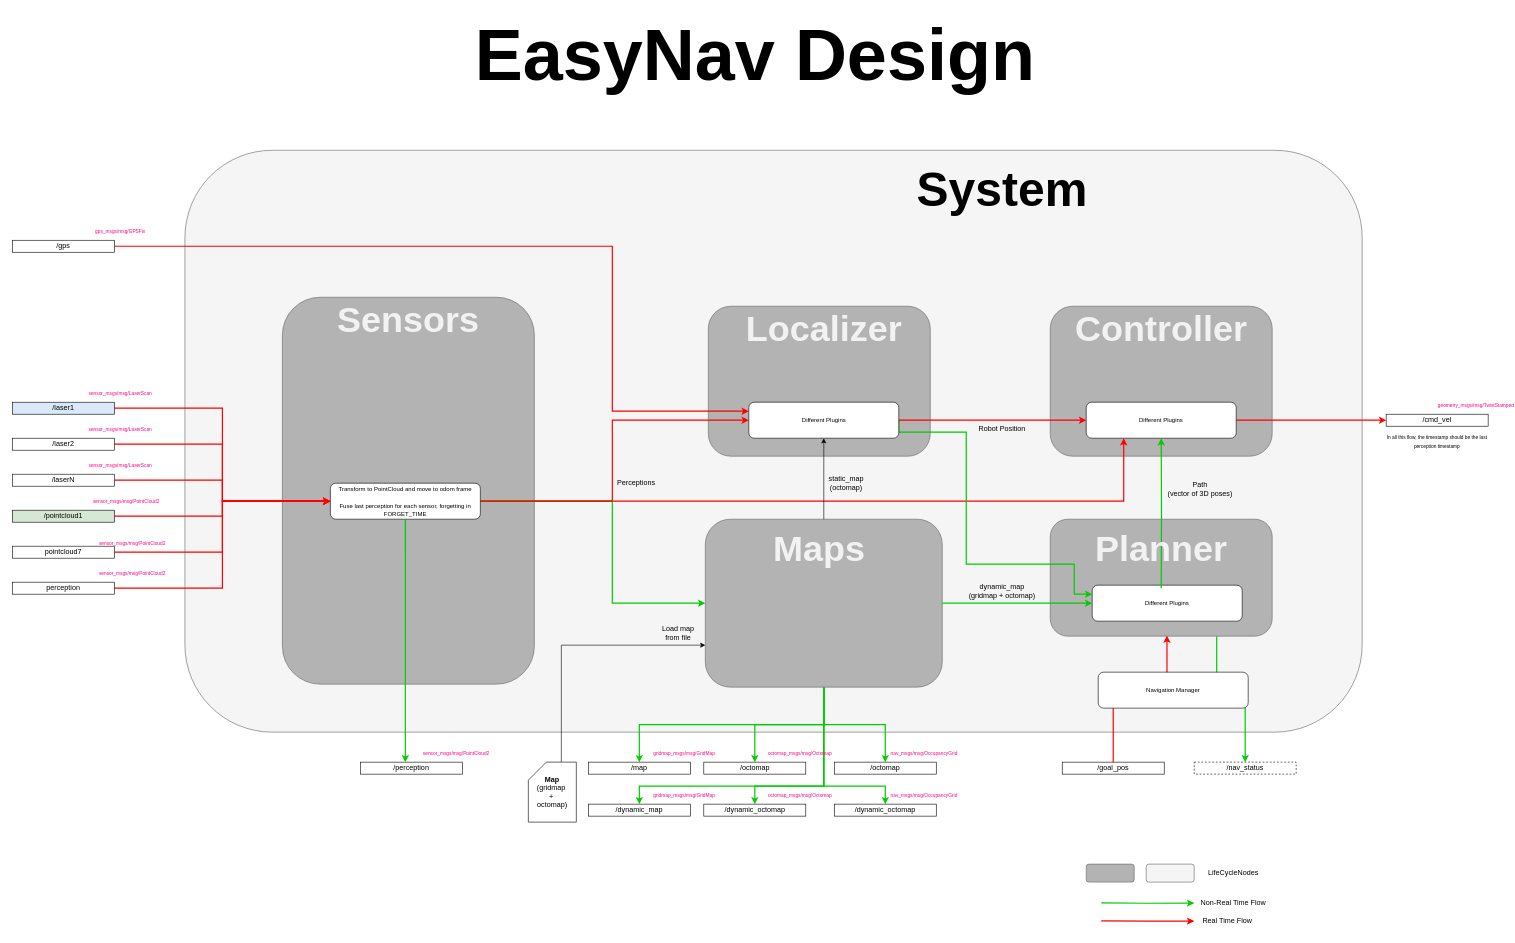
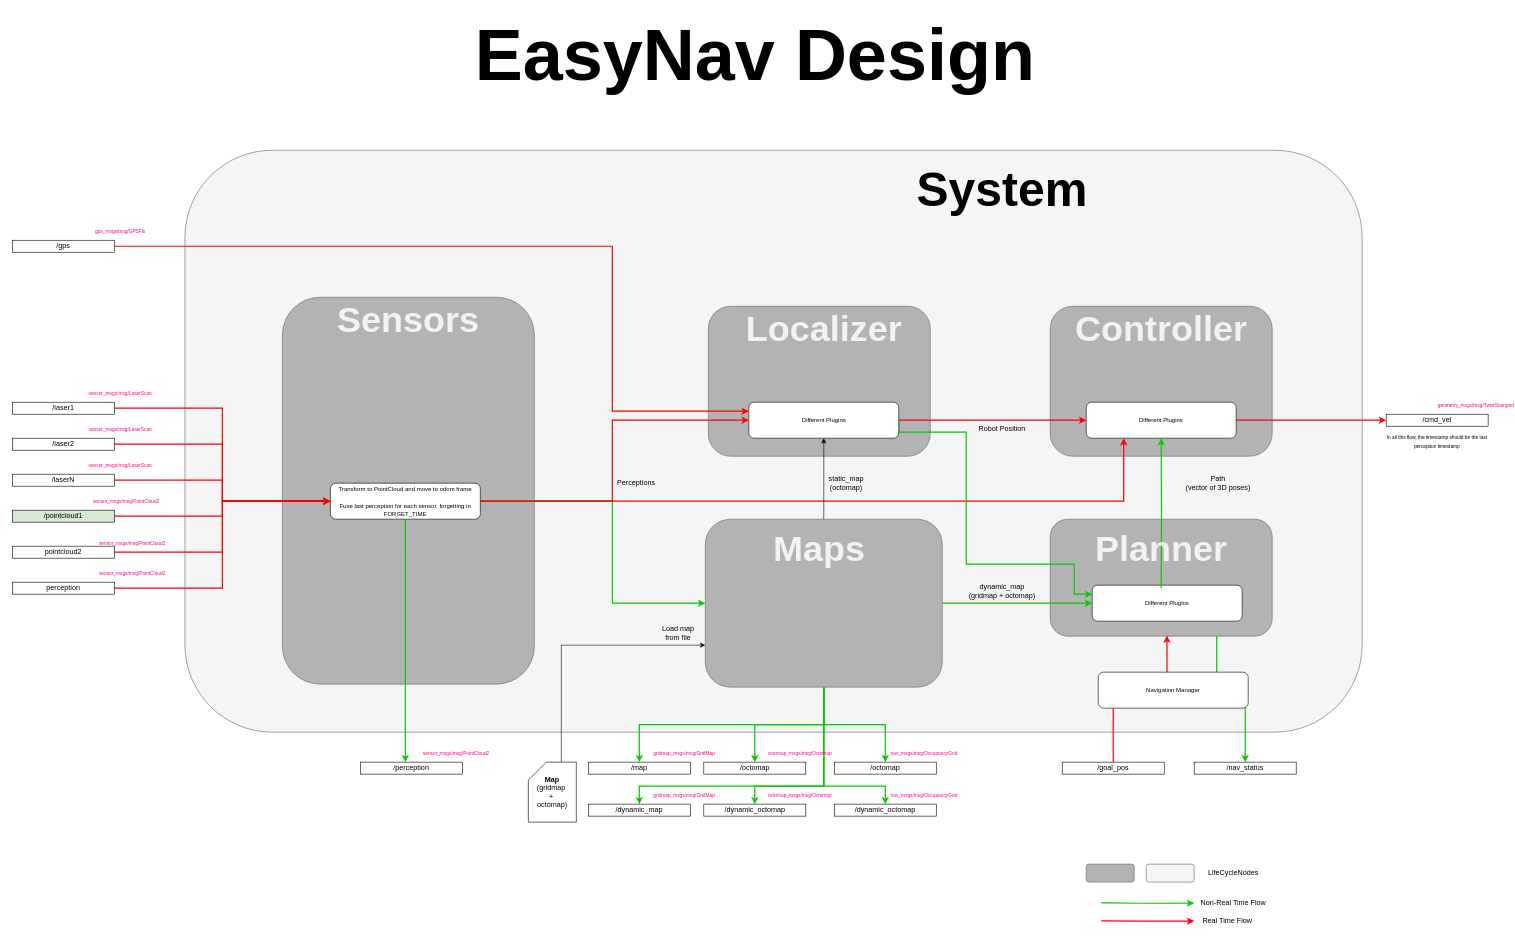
node "/laser1": fillcolor #dae8fc -> #ffffff
node "Path (vector of 3D poses)": moved (1200, 489) -> (1218, 483)
node "pointcloud7": label "pointcloud7" -> "pointcloud2"
node "/nav_status": style dashed -> solid
